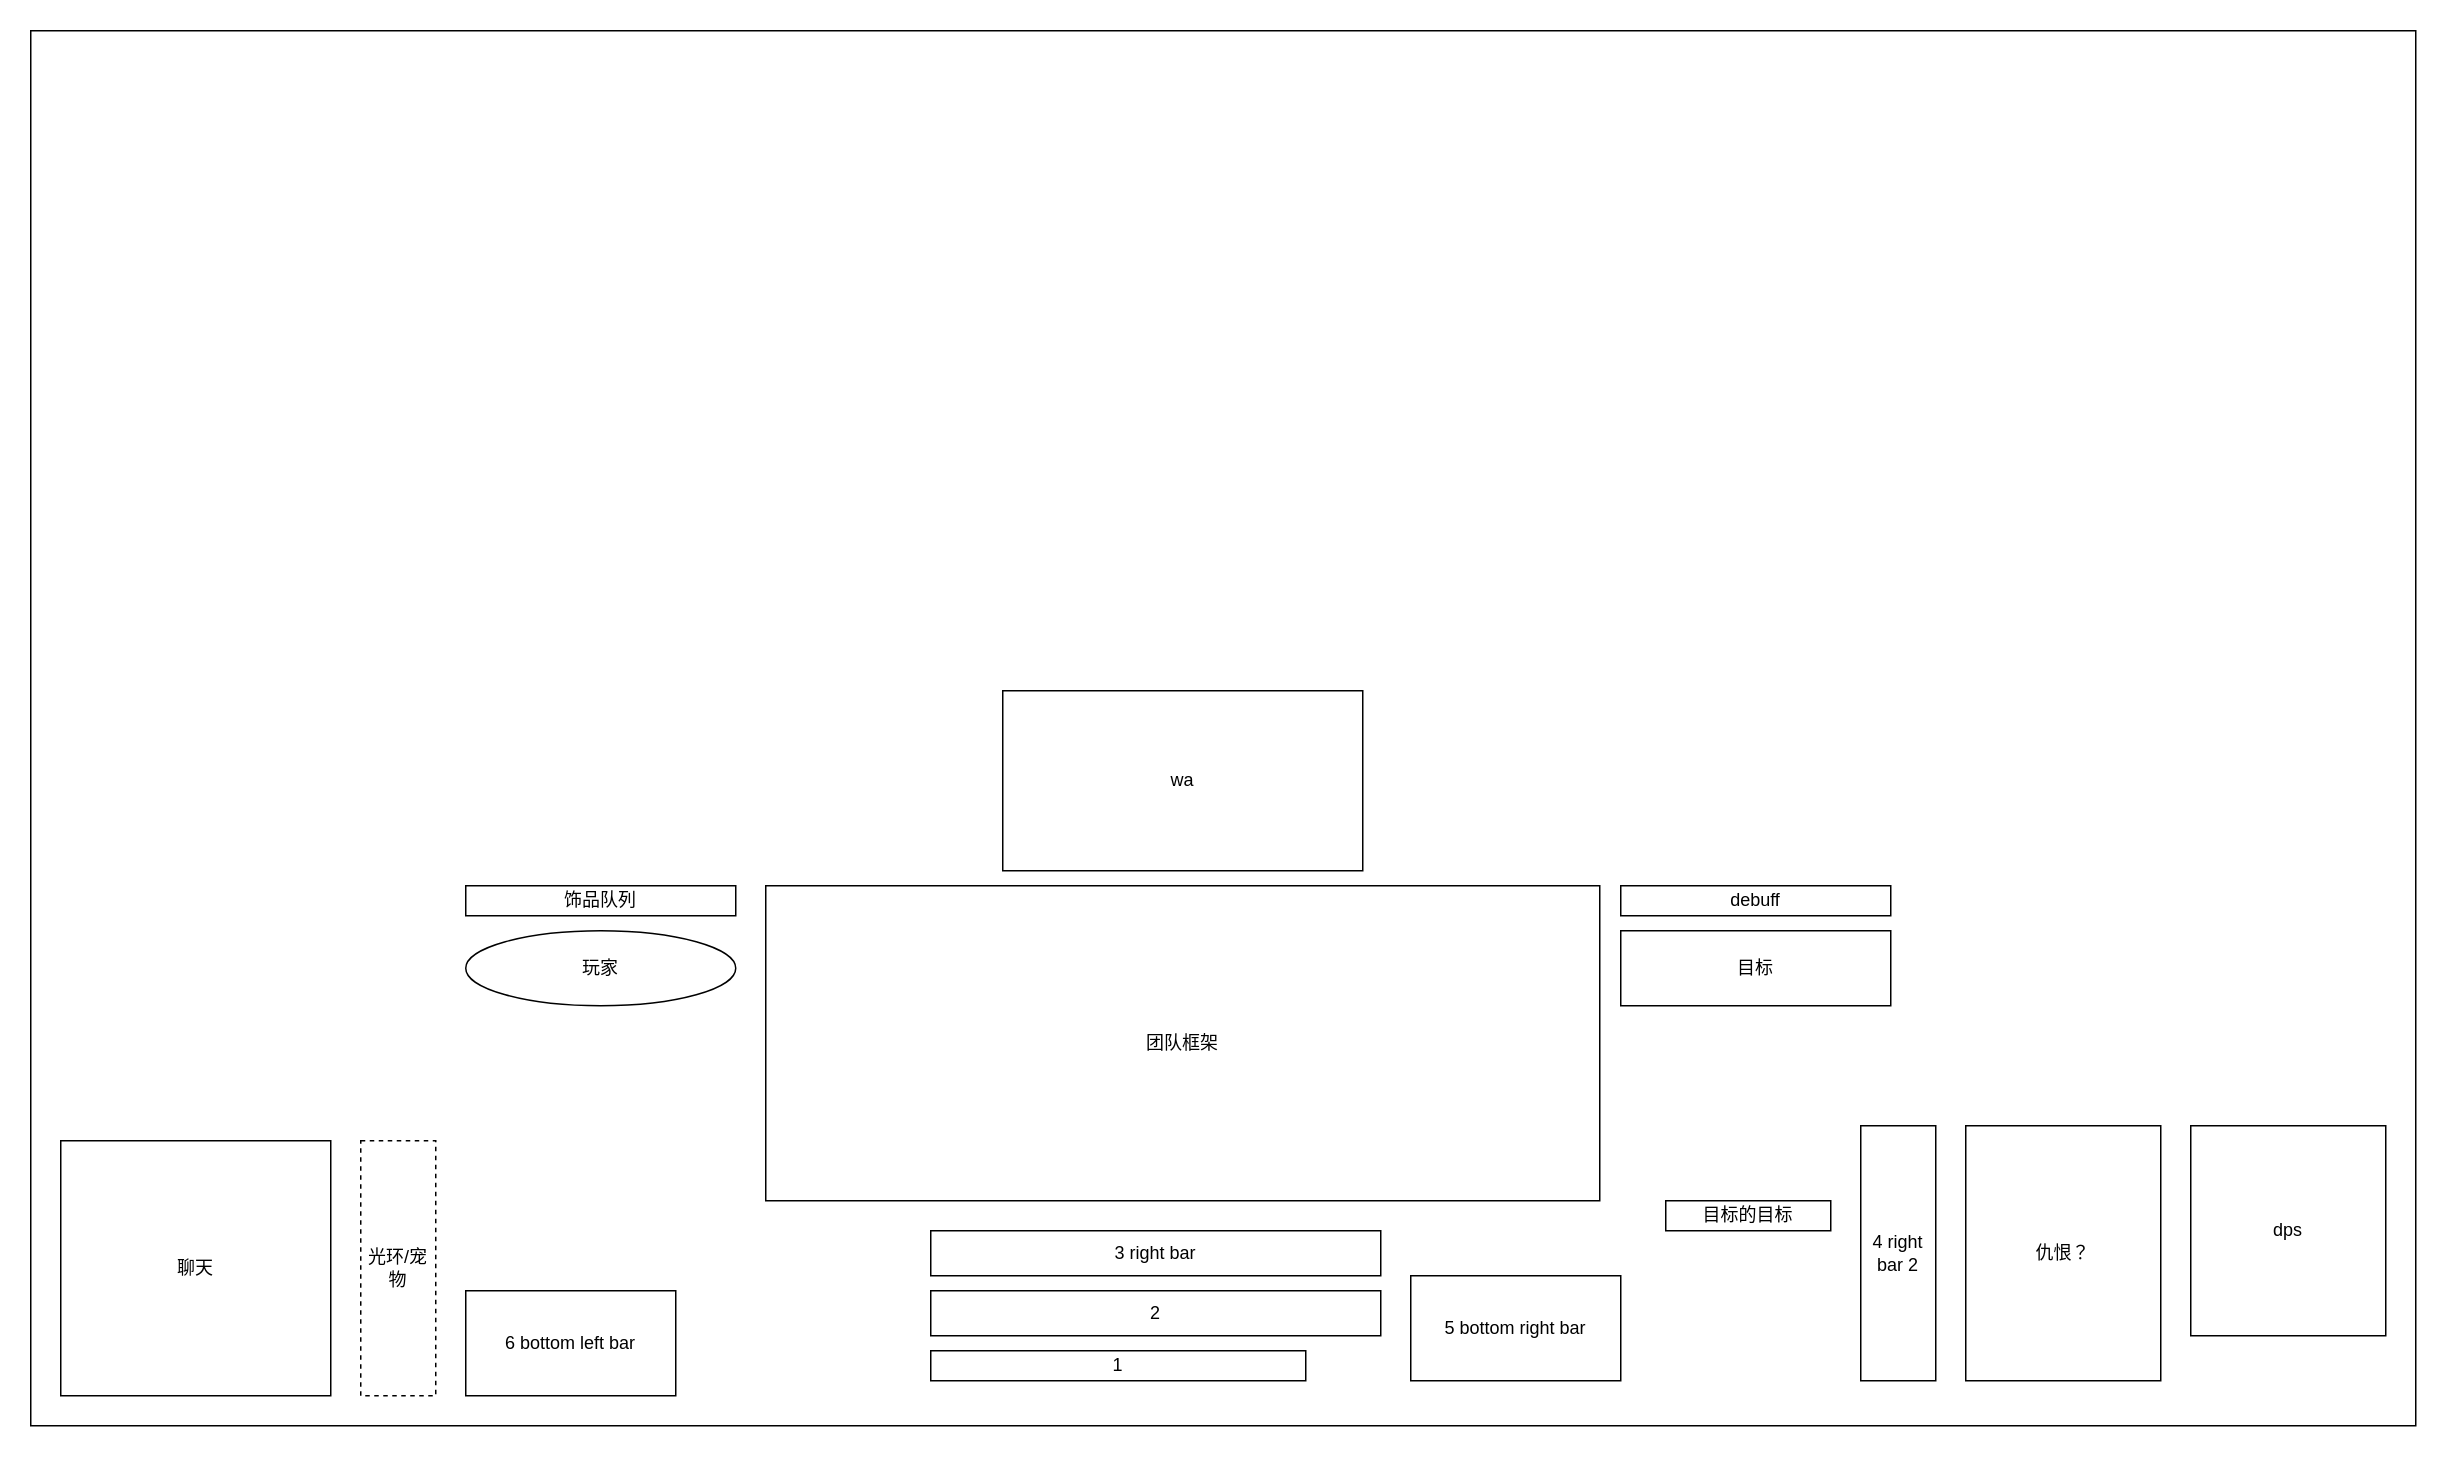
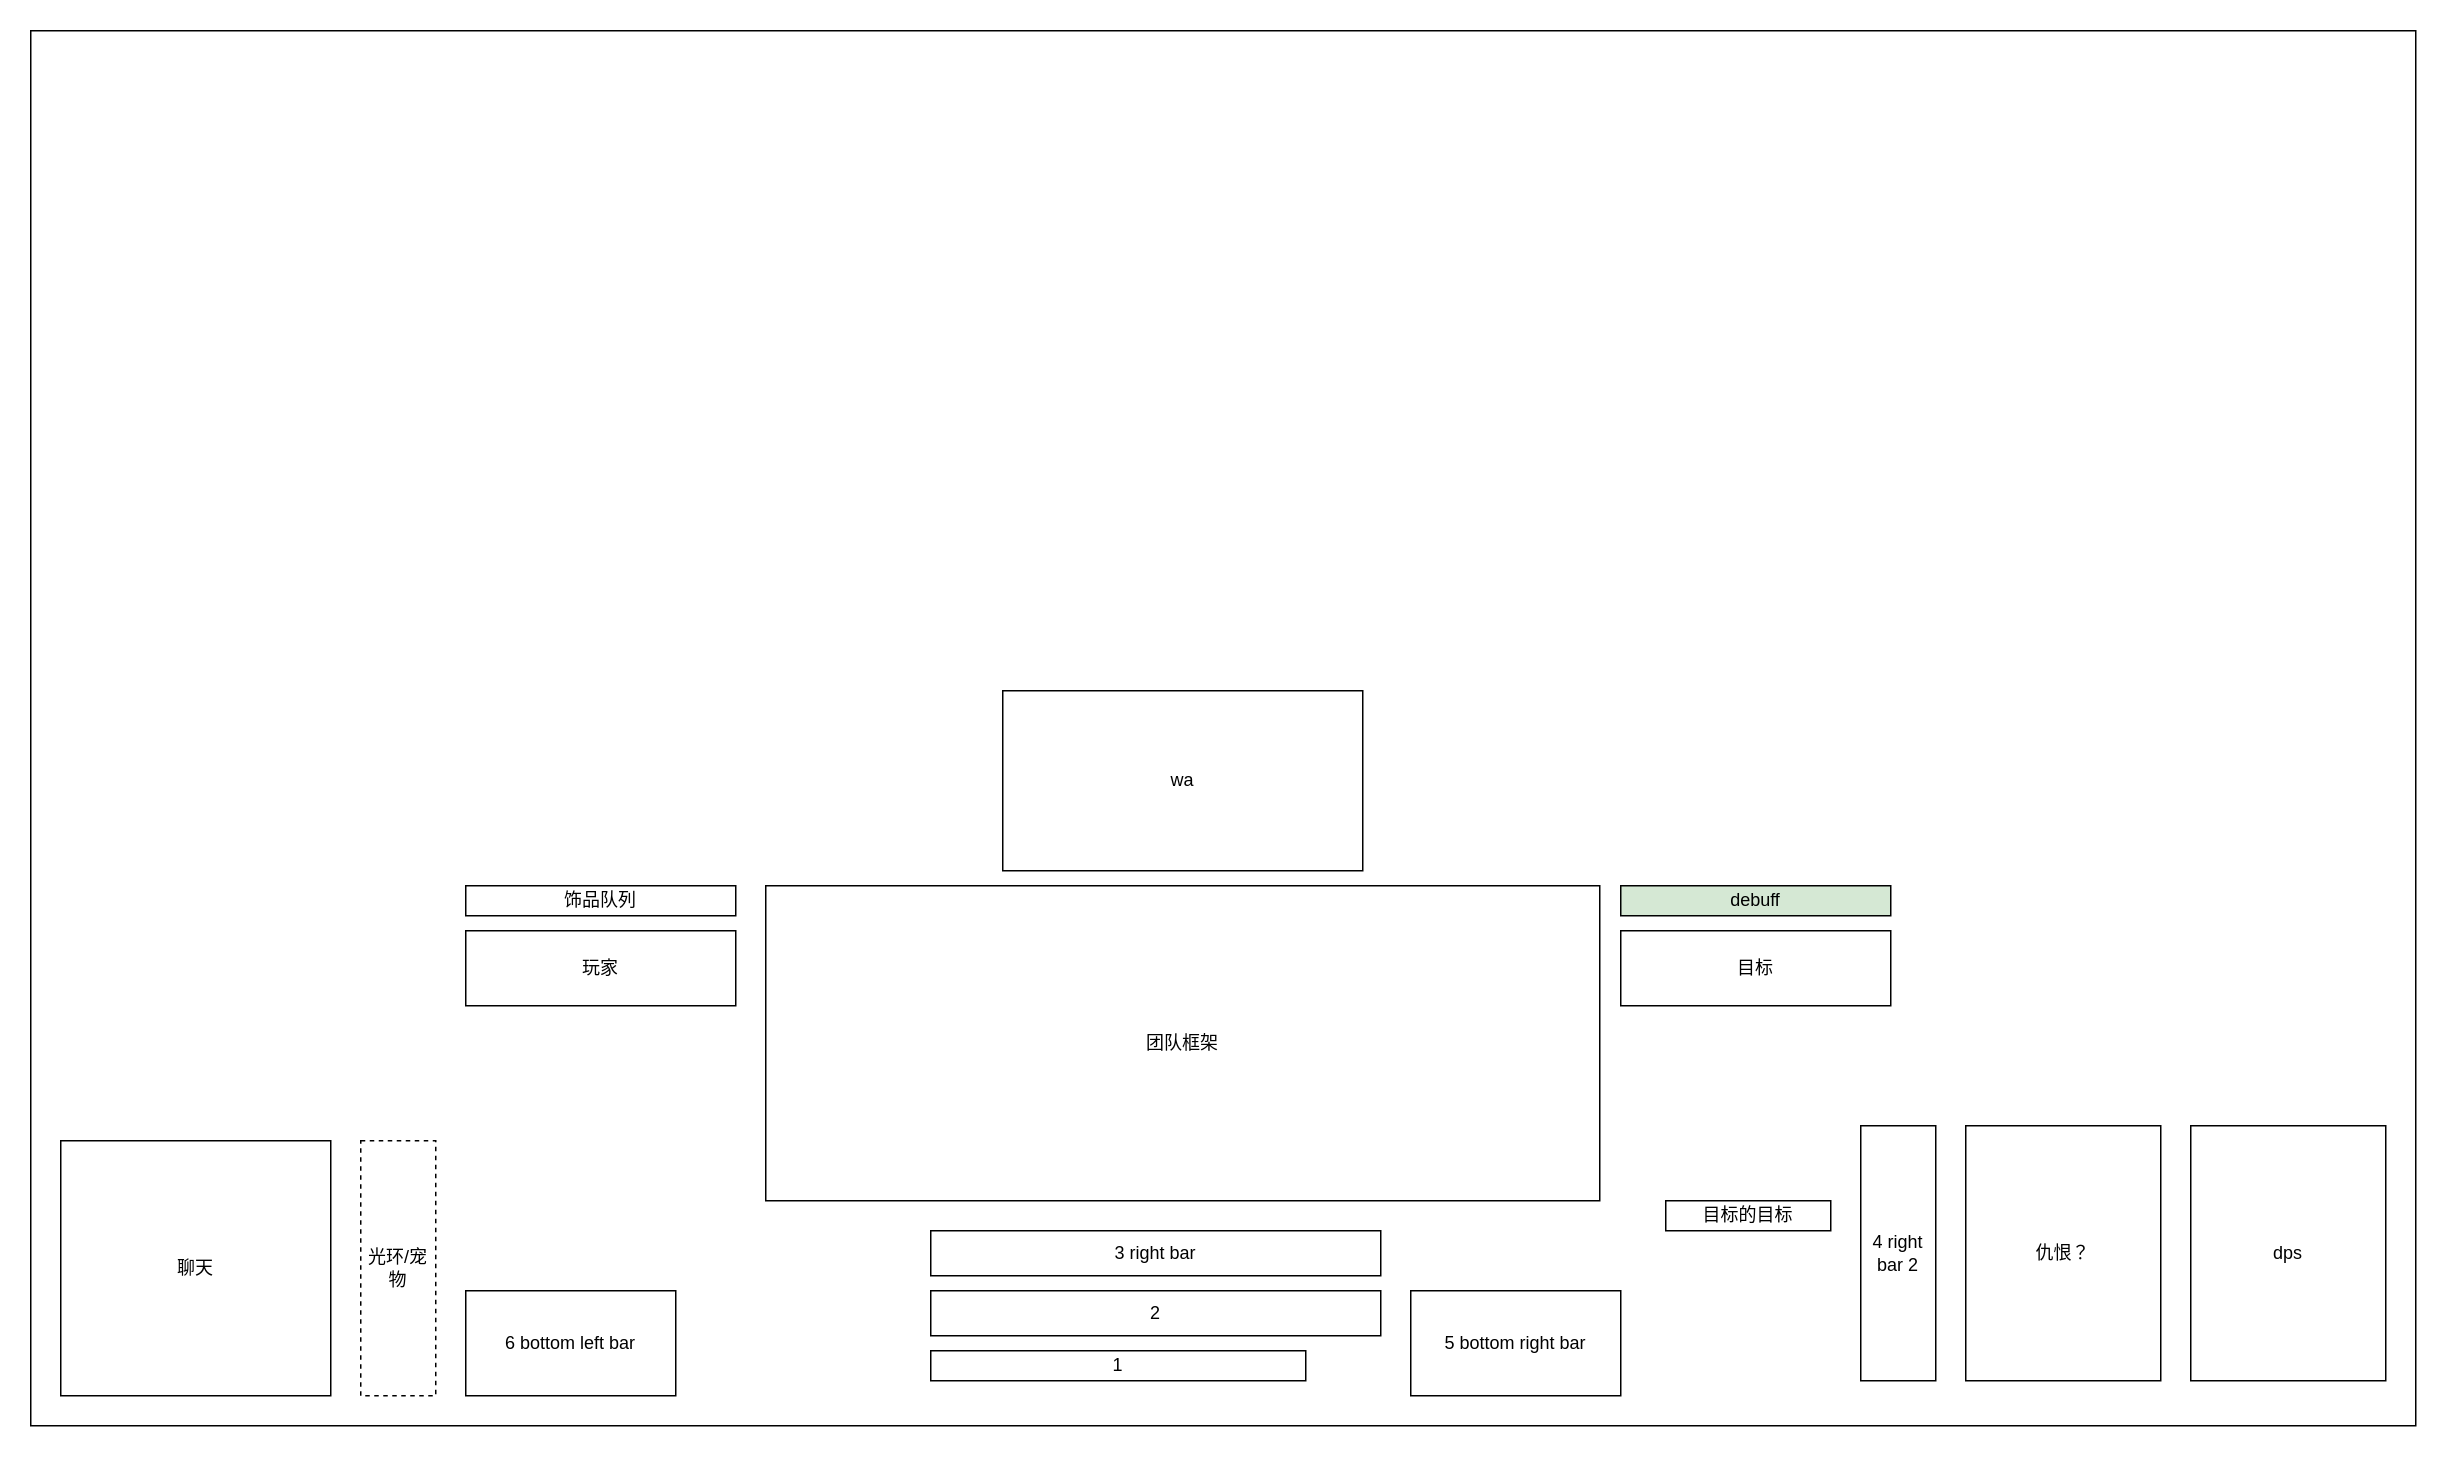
node "debuff": fillcolor #ffffff -> #d5e8d4
node "玩家": shape ellipse -> rectangle
node "dps": size 195x210 -> 195x255
node "5 bottom right bar": moved (1516, 1328) -> (1516, 1343)
